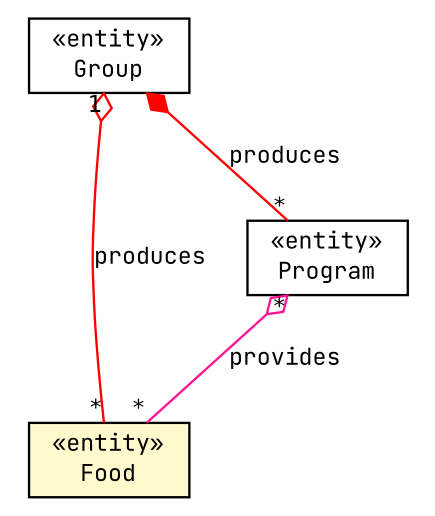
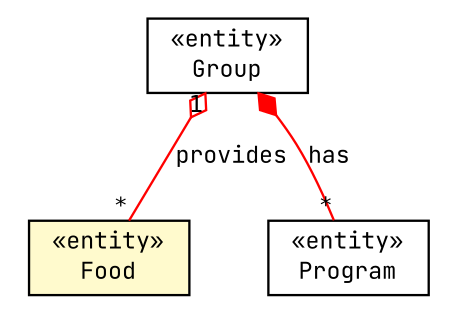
edge "Group" -- "Program": label "produces" -> "has"
edge "Group" -- "Food": label "produces" -> "provides"
edge "Program" -- "Food": removed, label "provides"
